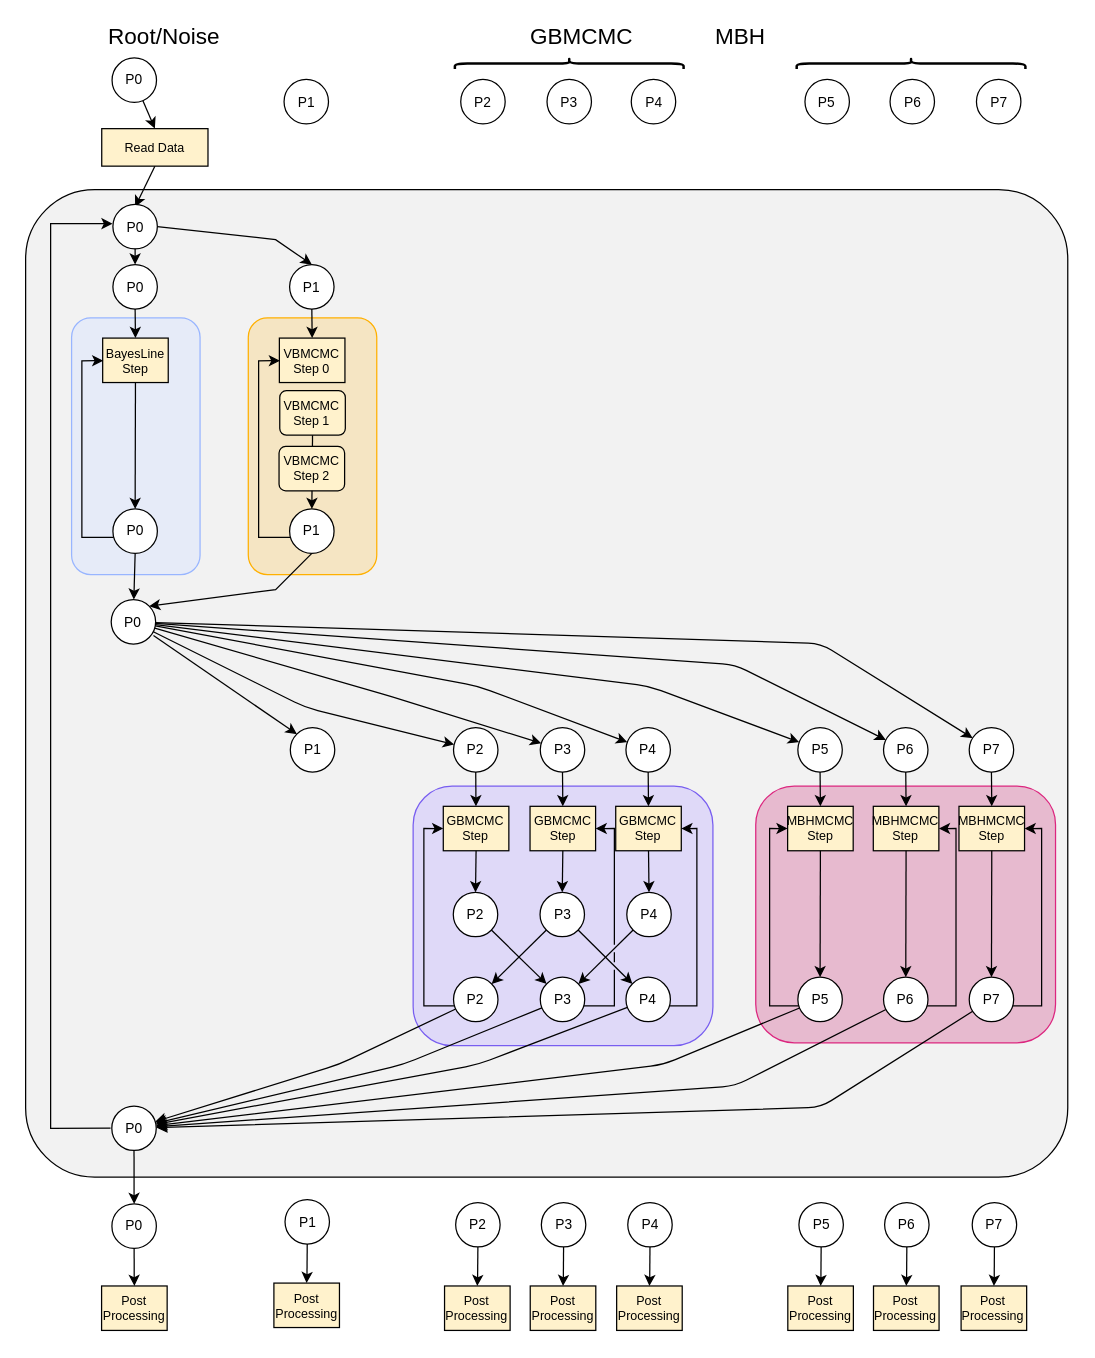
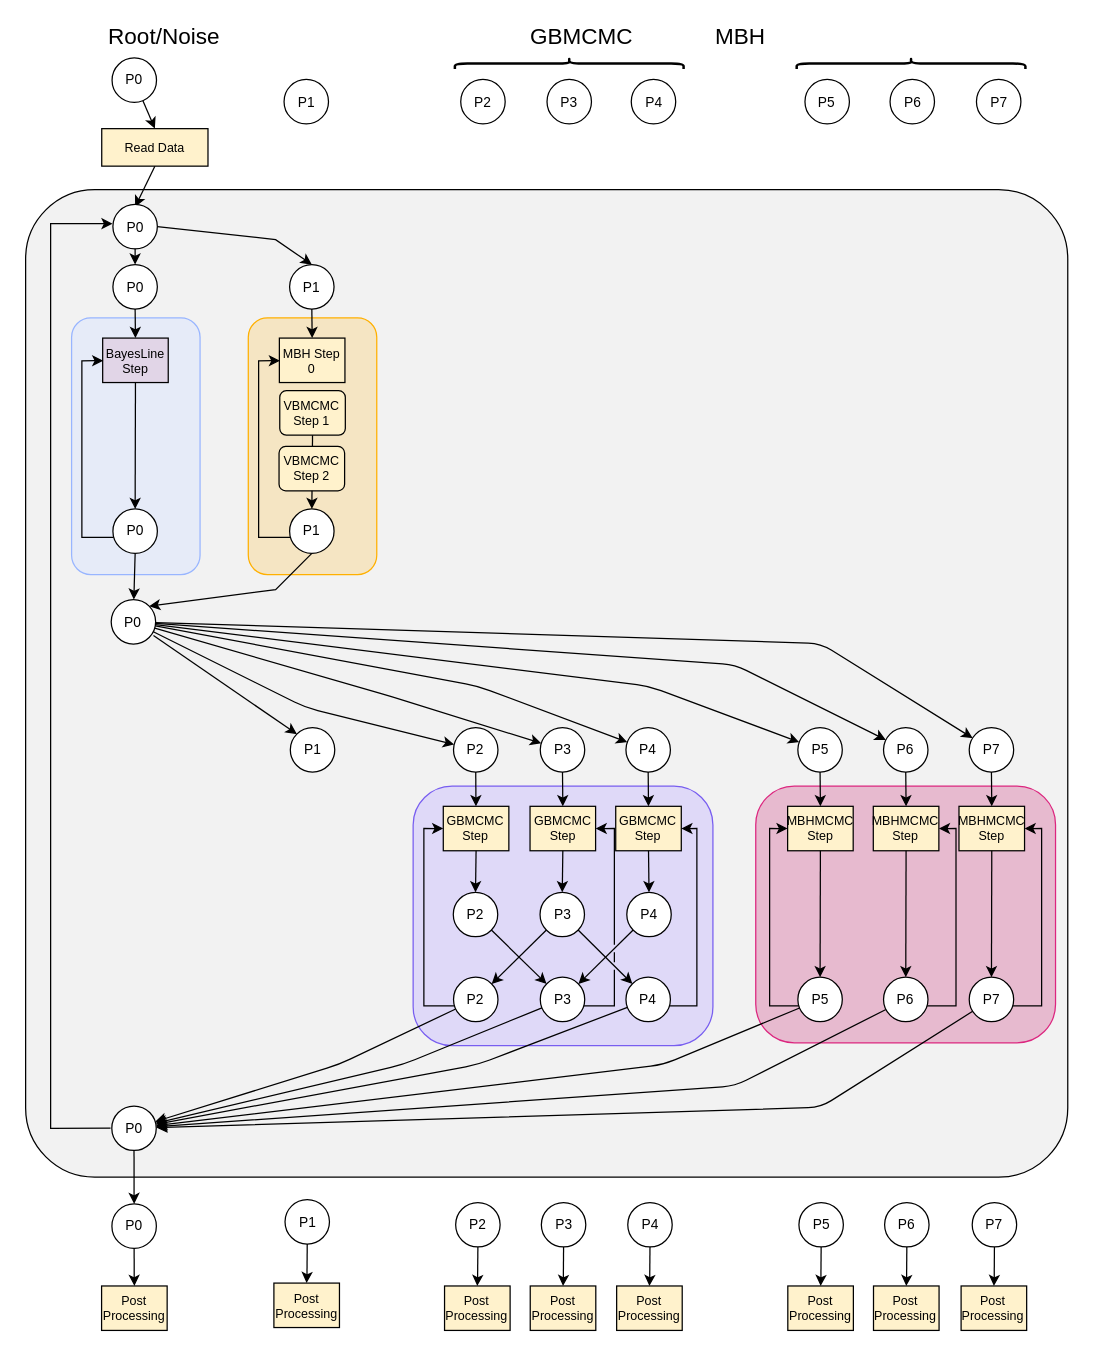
node "BayesLine Step": fillcolor #fff2cc -> #e1d5e7
node "VBMCMC Step 0": label "VBMCMC Step 0" -> "MBH Step 0"
